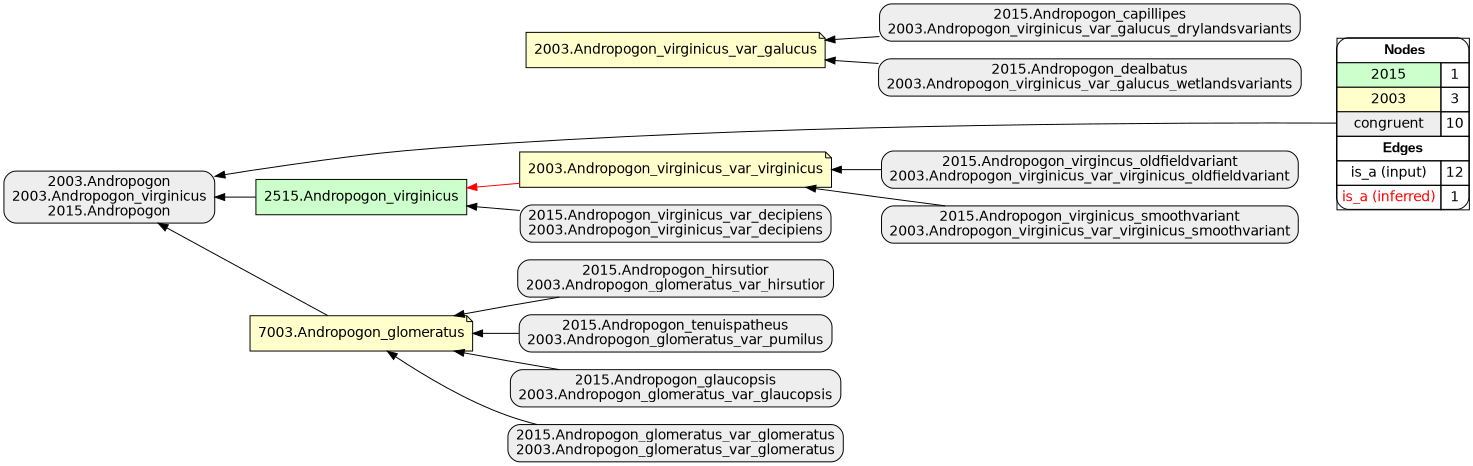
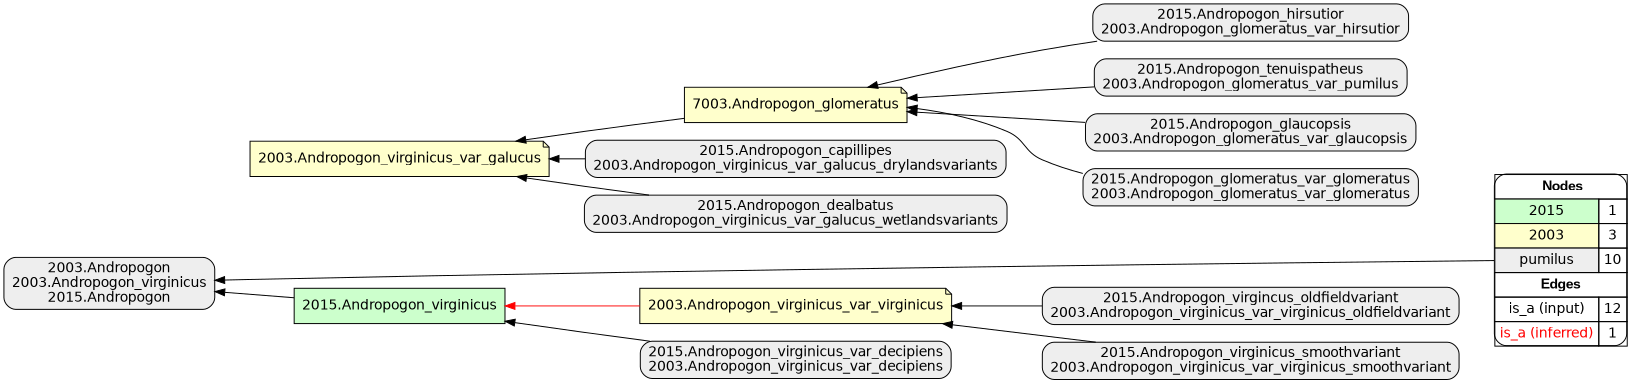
node "Nodes": text "congruent" -> "pumilus"
node "2515.Andropogon_virginicus": label "2515.Andropogon_virginicus" -> "2015.Andropogon_virginicus"
edge "7003.Andropogon_glomeratus" -> "2003.Andropogon 2003.Andropogon_virginicus 2015.Andropogon": now "7003.Andropogon_glomeratus" -> "2003.Andropogon_virginicus_var_galucus"
